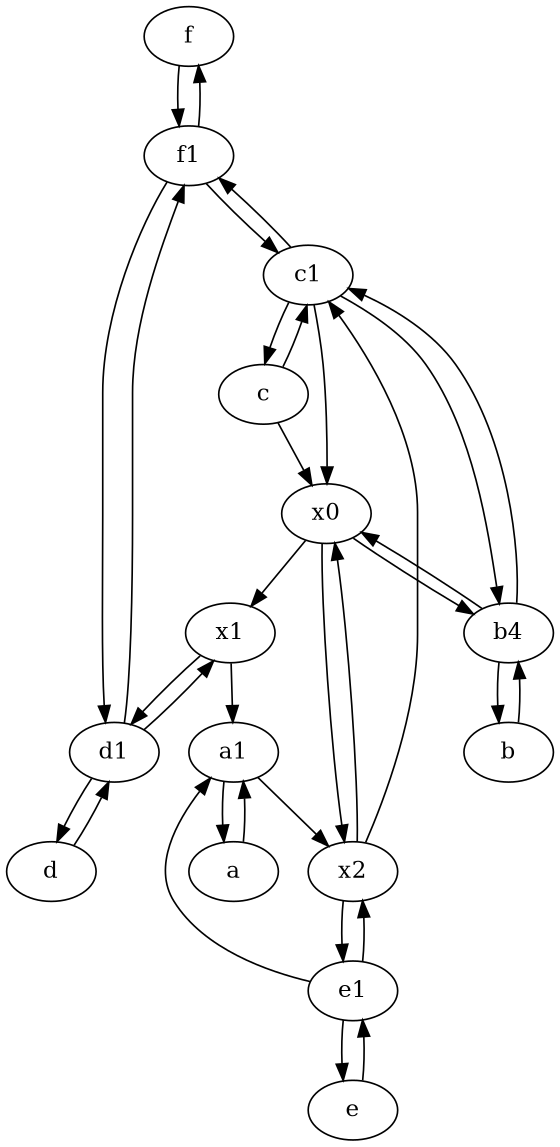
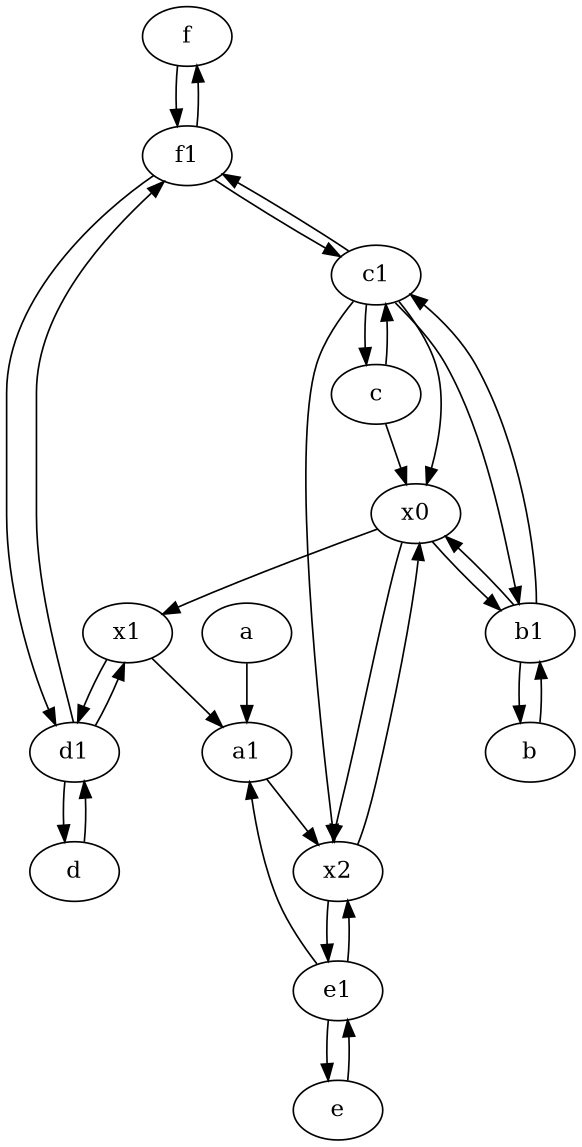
edge "x2" -> "c1": reversed
node "b4": label "b4" -> "b1"
edge "a1" -> "a": removed
